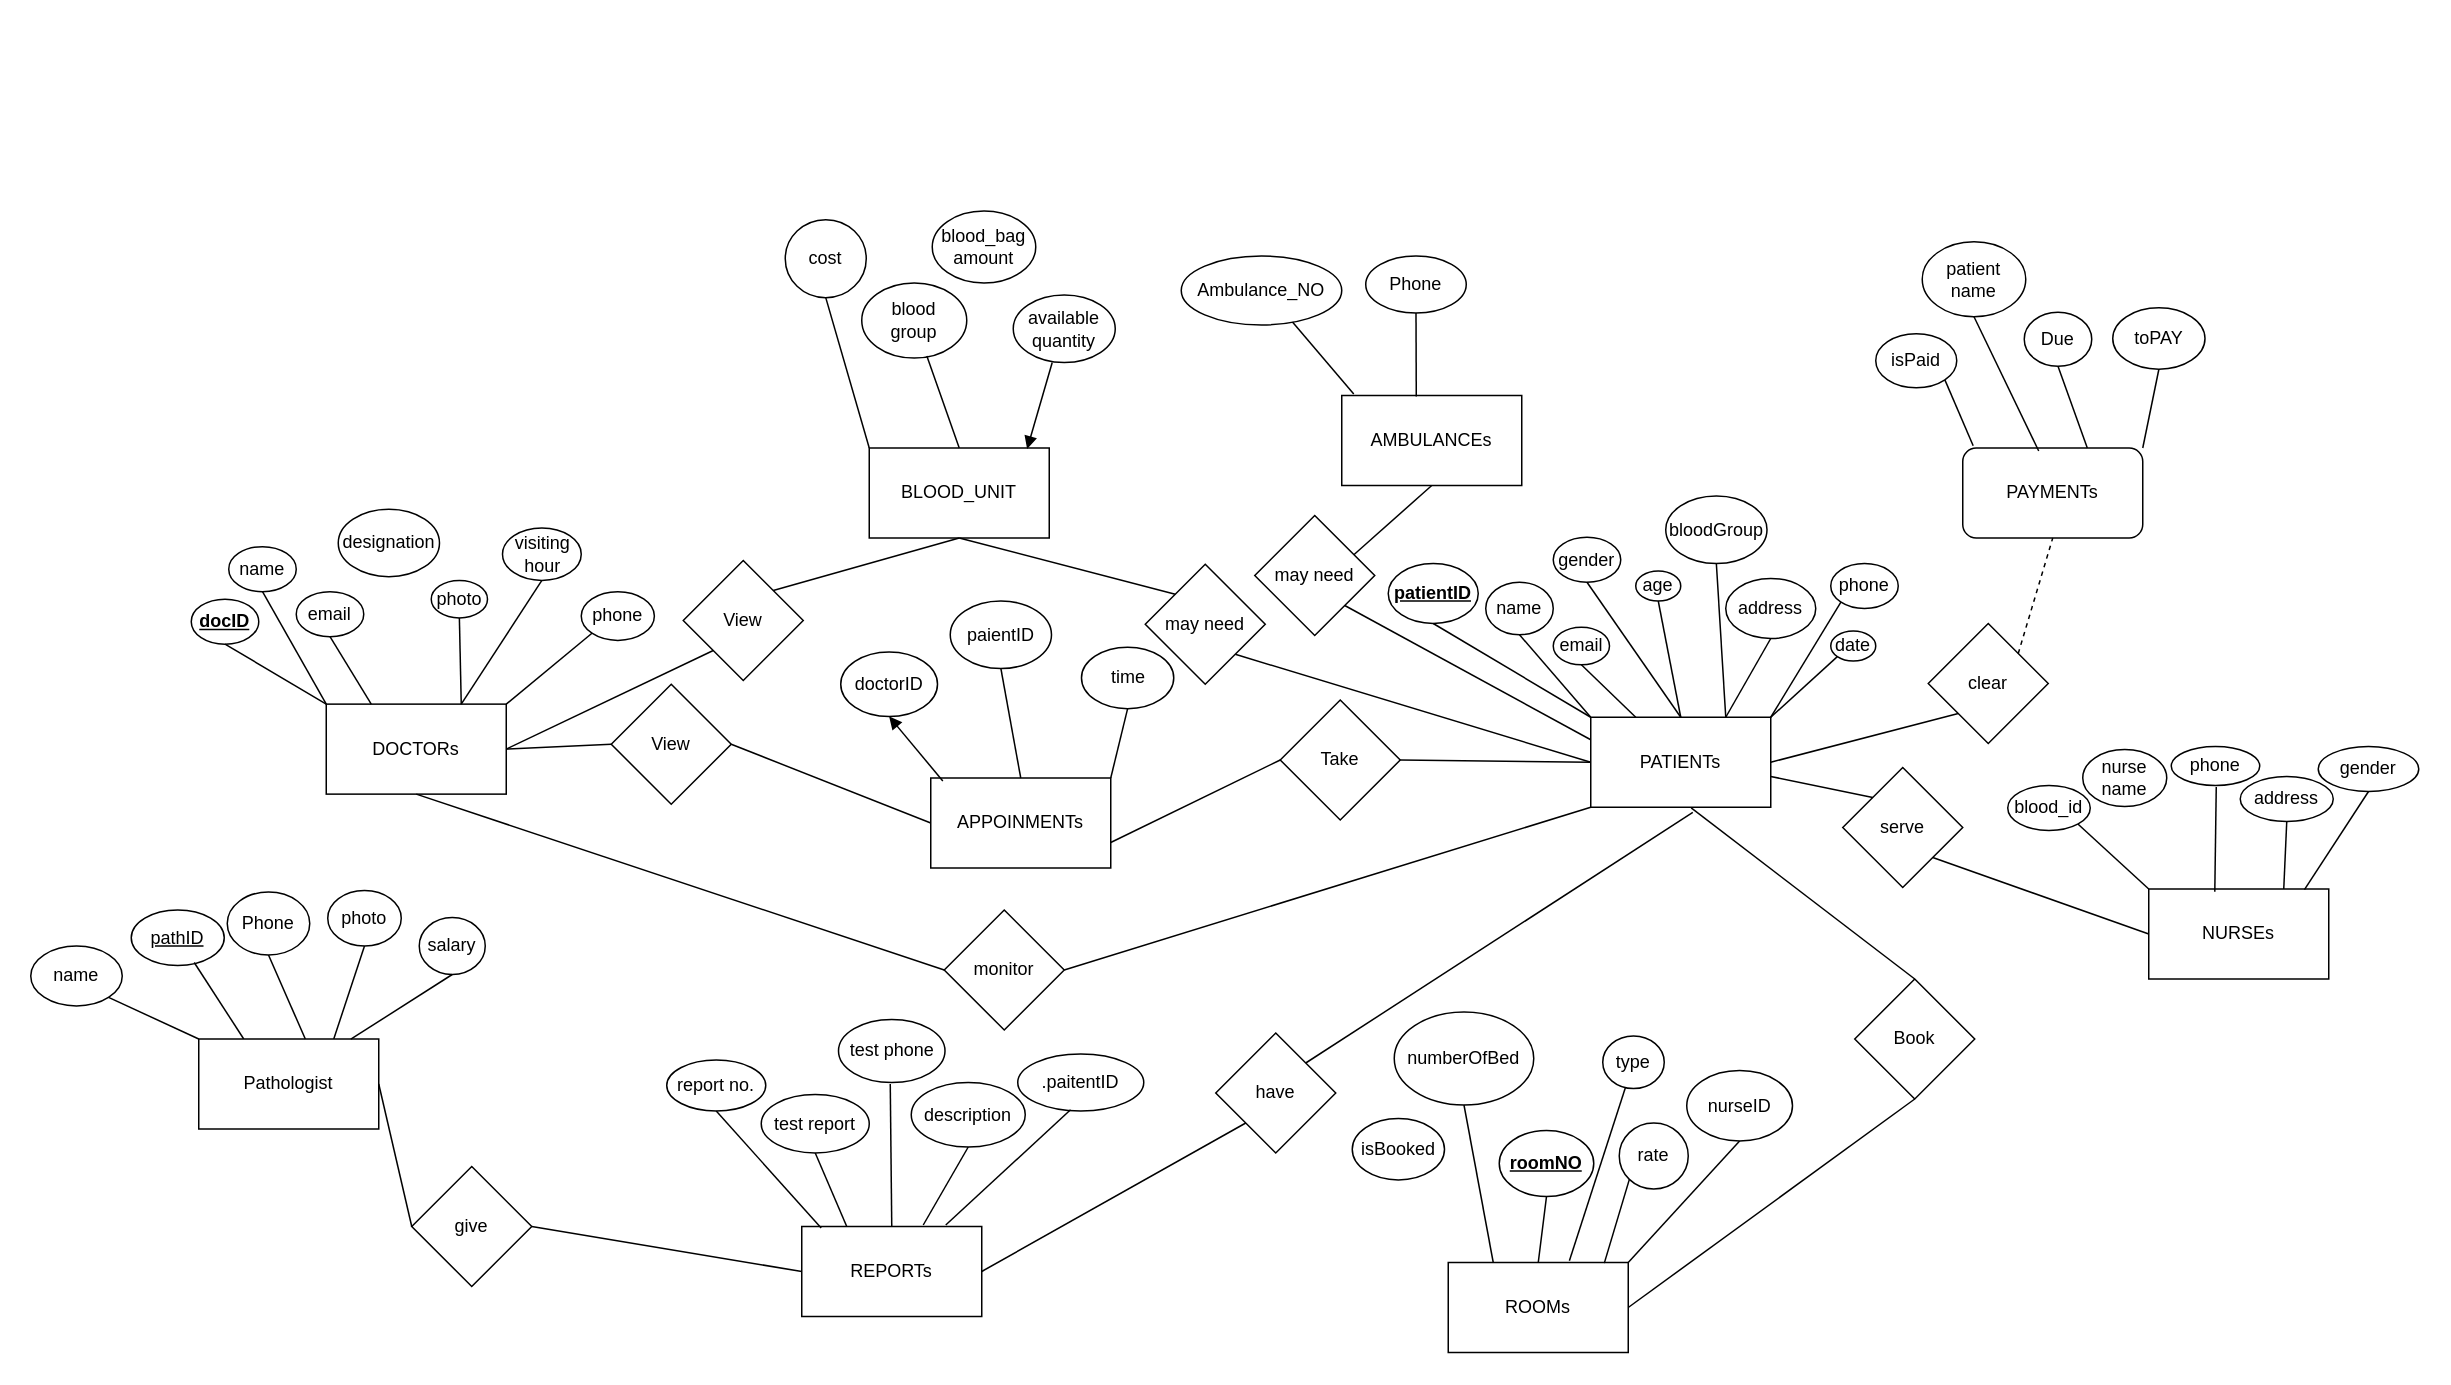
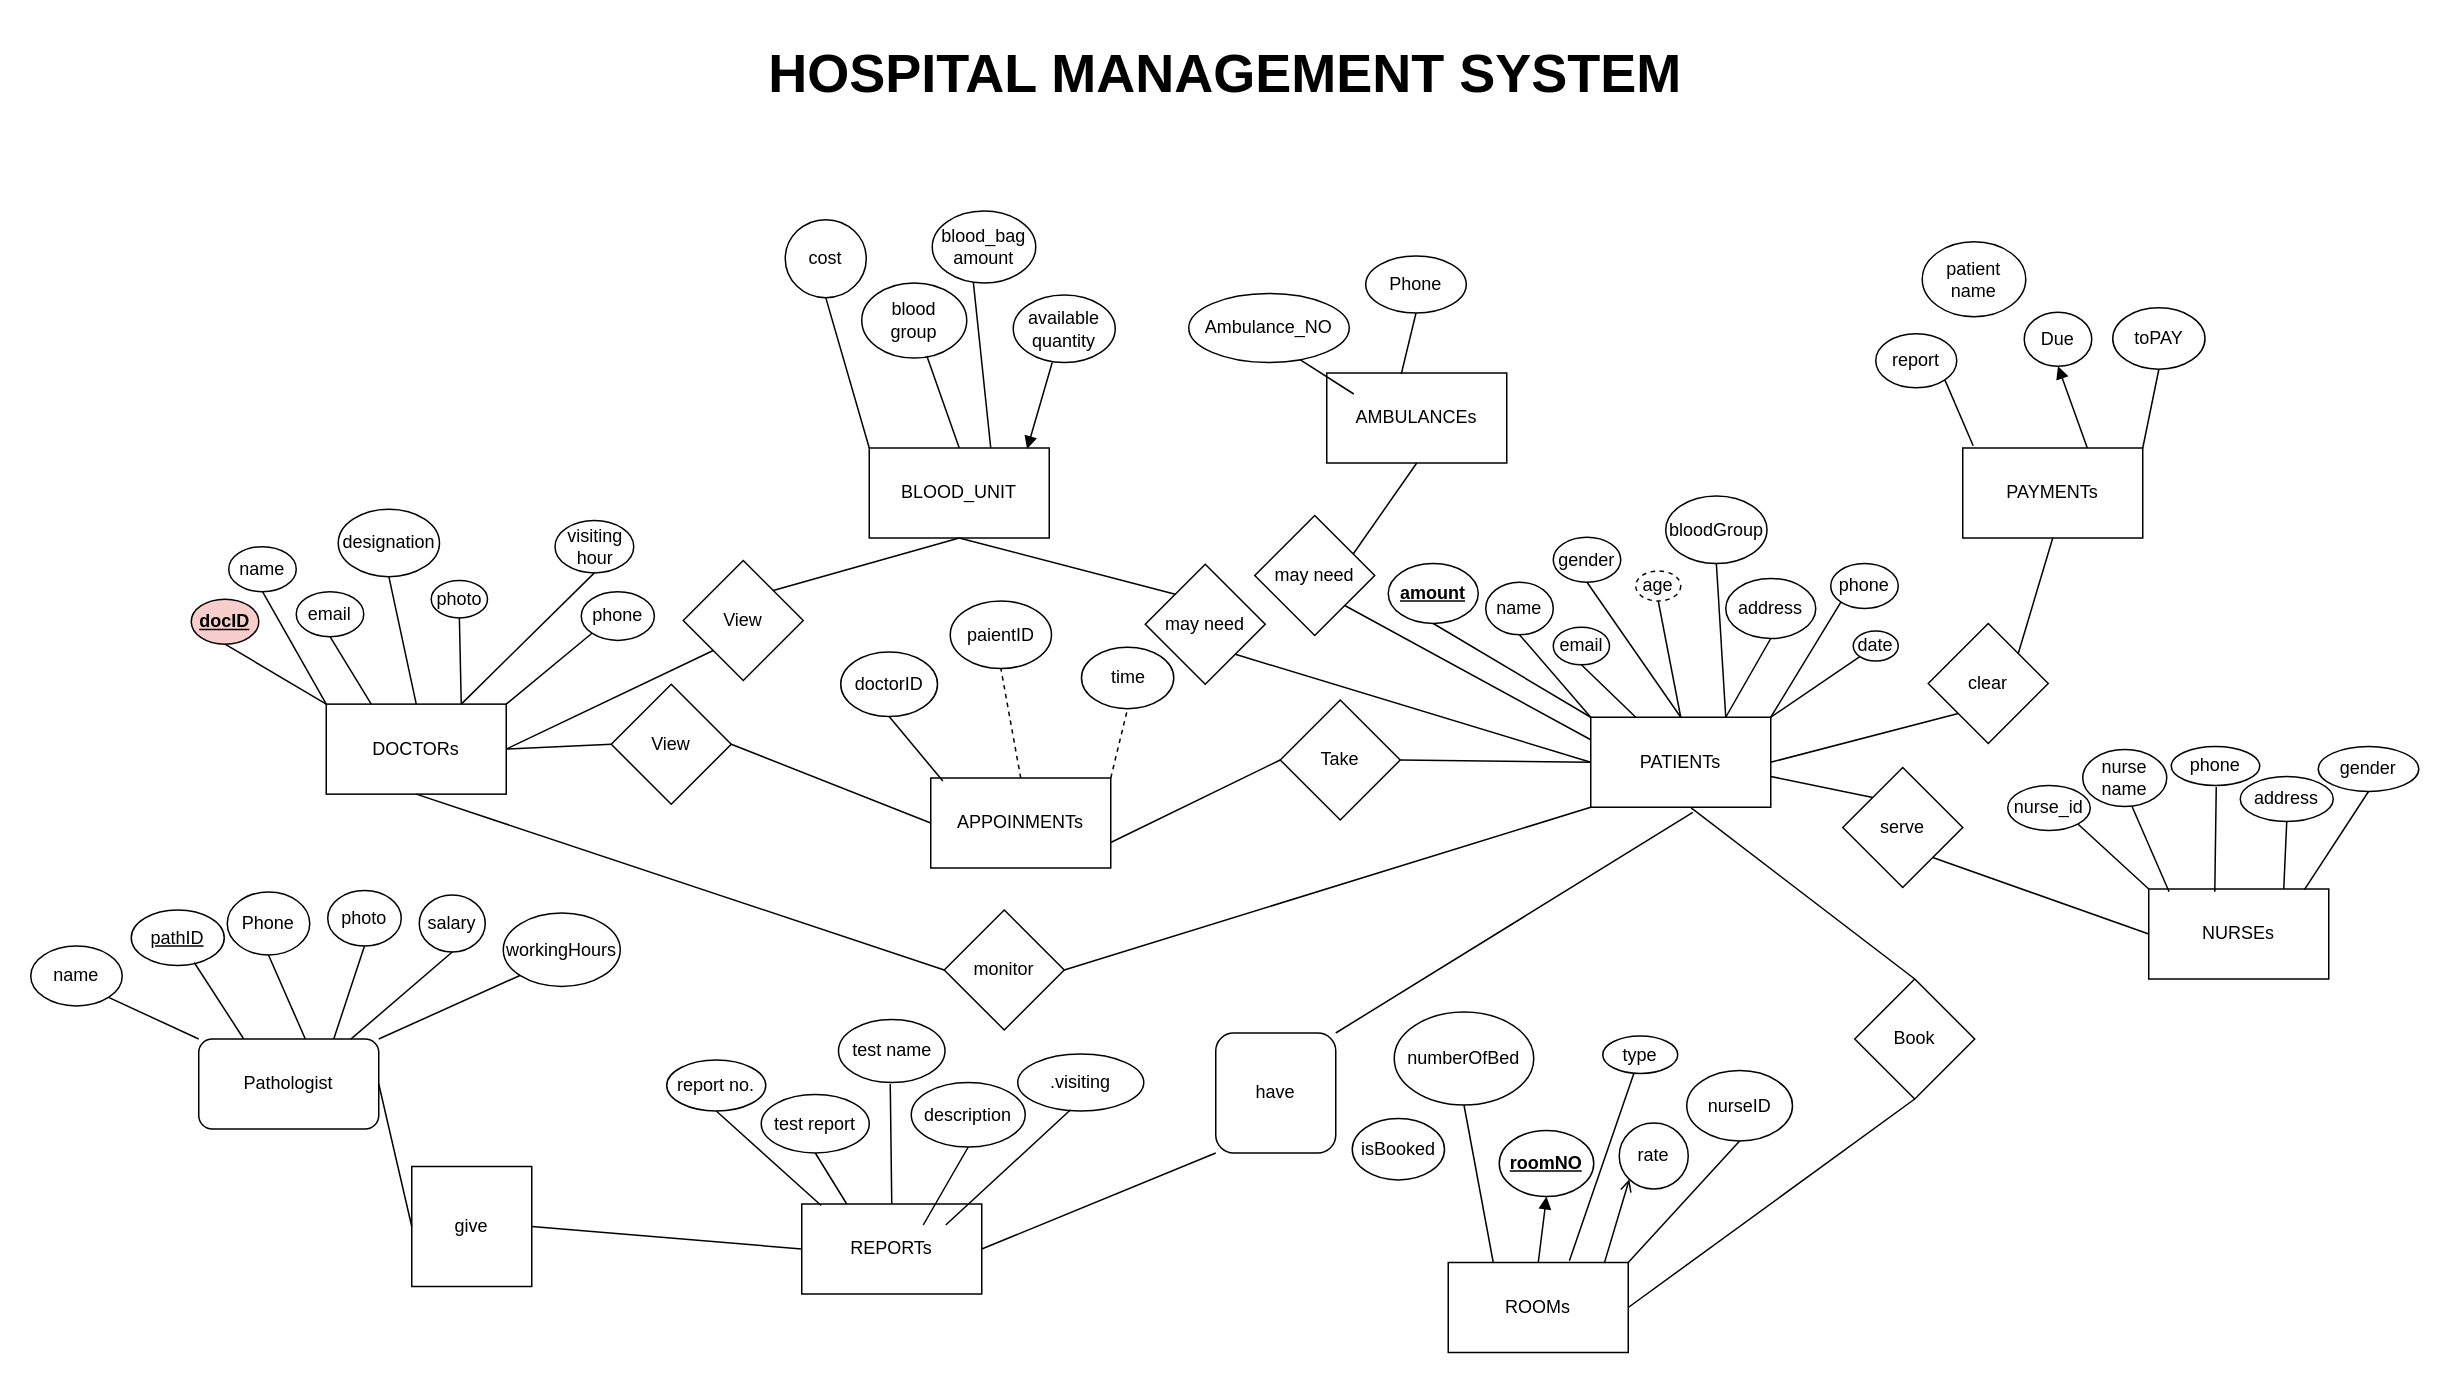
node "HOSPITAL MANAGEMENT SYSTEM": added
node "Ambulance_NO": moved (1262, 290) -> (1269, 328)
node "isPaid": label "isPaid" -> "report"
edge "blood_bag amount" -- "BLOOD_UNIT": added
edge "Due" -- "PAYMENTs": arrowhead none -> block
edge "patient name" -- "PAYMENTs": removed
node "AMBULANCEs": moved (1432, 440) -> (1417, 418)
node "PAYMENTs": shape rounded rectangle -> rectangle
node "visiting hour": moved (542, 554) -> (594, 546)
node "age": style solid -> dashed
node "patientID": label "patientID" -> "amount"
edge "PAYMENTs" -- "clear": style dashed -> solid
node "docID": fillcolor #ffffff -> #f8cecc
edge "designation" -- "DOCTORs": added
node "date": moved (1853, 646) -> (1876, 646)
edge "paientID" -- "APPOINMENTs": style solid -> dashed
edge "APPOINMENTs" -> "doctorID": arrowhead block -> none
edge "time" -- "APPOINMENTs": style solid -> dashed
node "blood_id": label "blood_id" -> "nurse_id"
edge "nurse name" -- "NURSEs": added
node "salary": moved (452, 946) -> (452, 923)
node "workingHours": added
edge "workingHours" -- "Pathologist": added
node "test phone": label "test phone" -> "test name"
node "type": size 62x53 -> 75x38
node ".paitentID": label ".paitentID" -> ".visiting"
node "Pathologist": shape rectangle -> rounded rectangle
node "have": shape diamond -> rounded rectangle
edge "rate" -- "ROOMs": arrowhead none -> open
edge "roomNO" -- "ROOMs": arrowhead none -> block
node "give": shape diamond -> rectangle
node "REPORTs": moved (892, 1271) -> (892, 1249)
